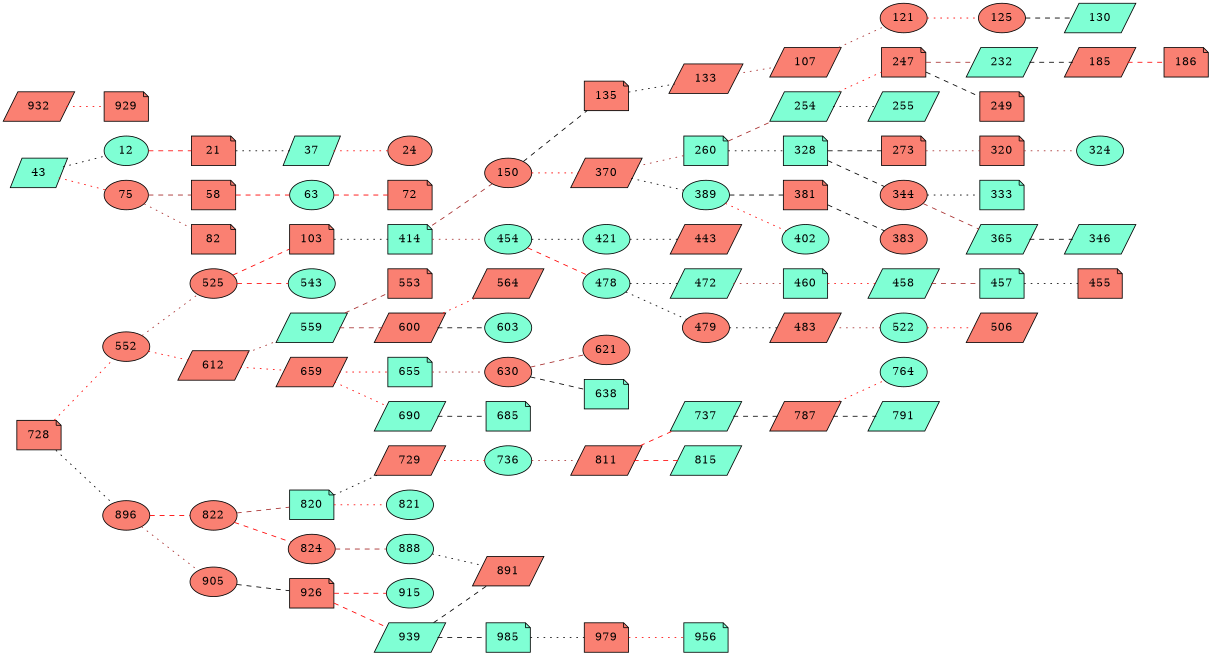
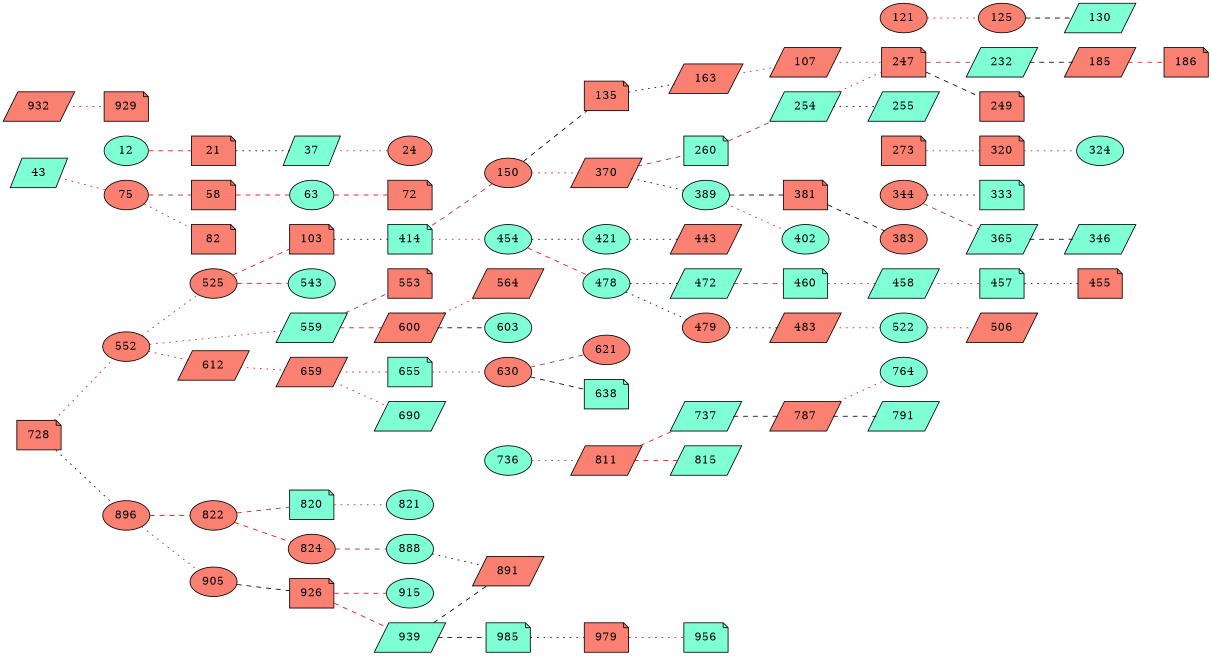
edge "121" -- "107": now "247" -- "107"
node "133": label "133" -> "163"
node "328": removed
edge "12" -- "43": removed
edge "260" -- "370": style dotted -> dashed
edge "472" -- "460": style dotted -> dashed
edge "458" -- "457": style dashed -> dotted
edge "559" -- "612": now "559" -- "552"
node "685": removed
node "729": removed
